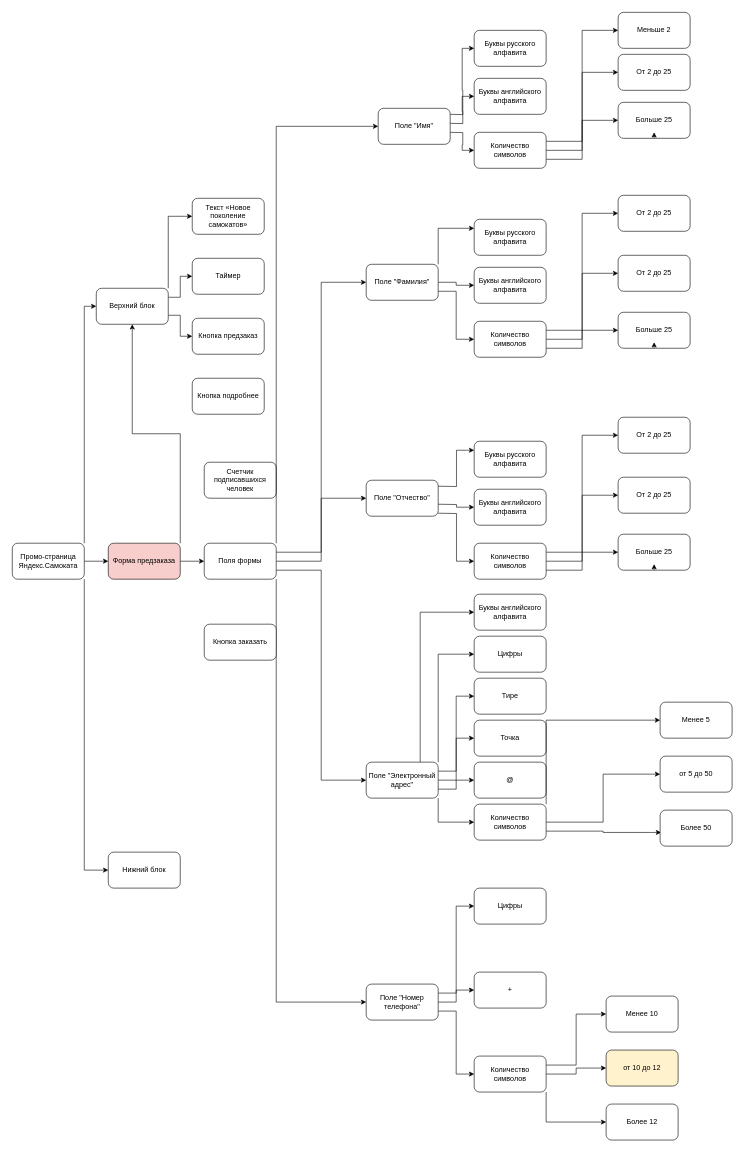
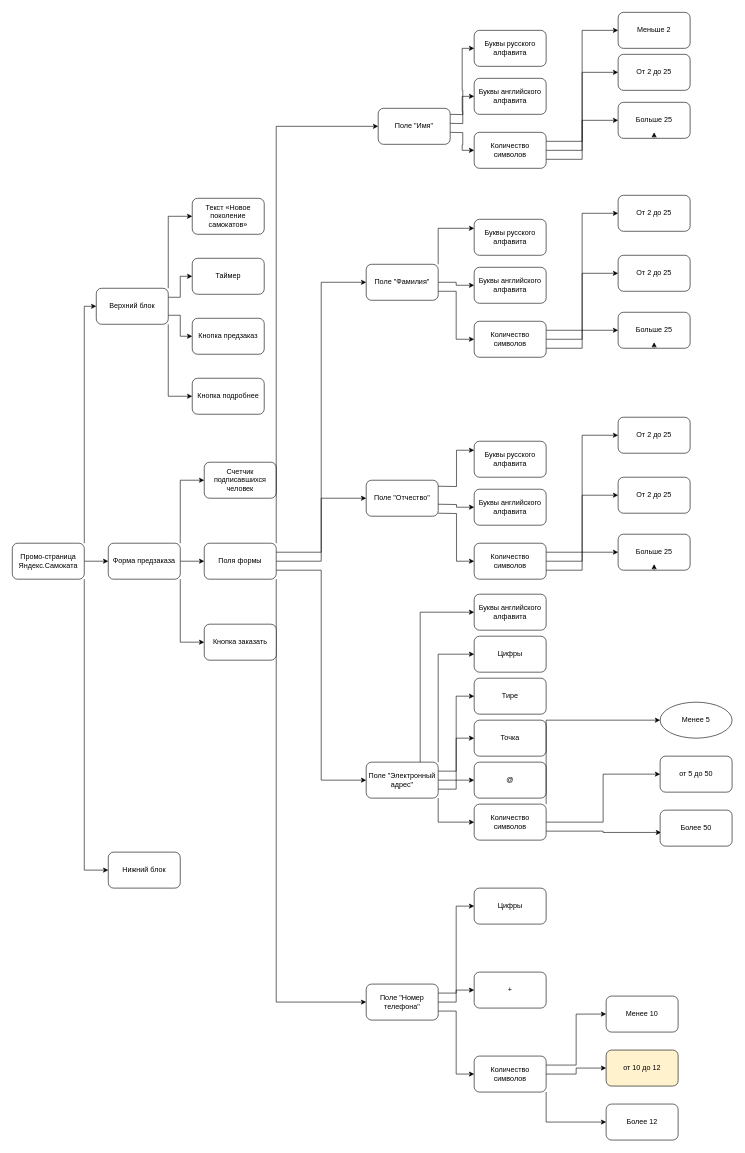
edge "Верхний блок" -> "Кнопка подробнее": added
edge "Форма предзаказа" -> "Верхний блок": now "Форма предзаказа" -> "Счетчик подписавшихся человек"
node "Форма предзаказа": fillcolor #f8cecc -> #ffffff
edge "Форма предзаказа" -> "Кнопка заказать": added
node "Менее 5": shape rounded rectangle -> ellipse
